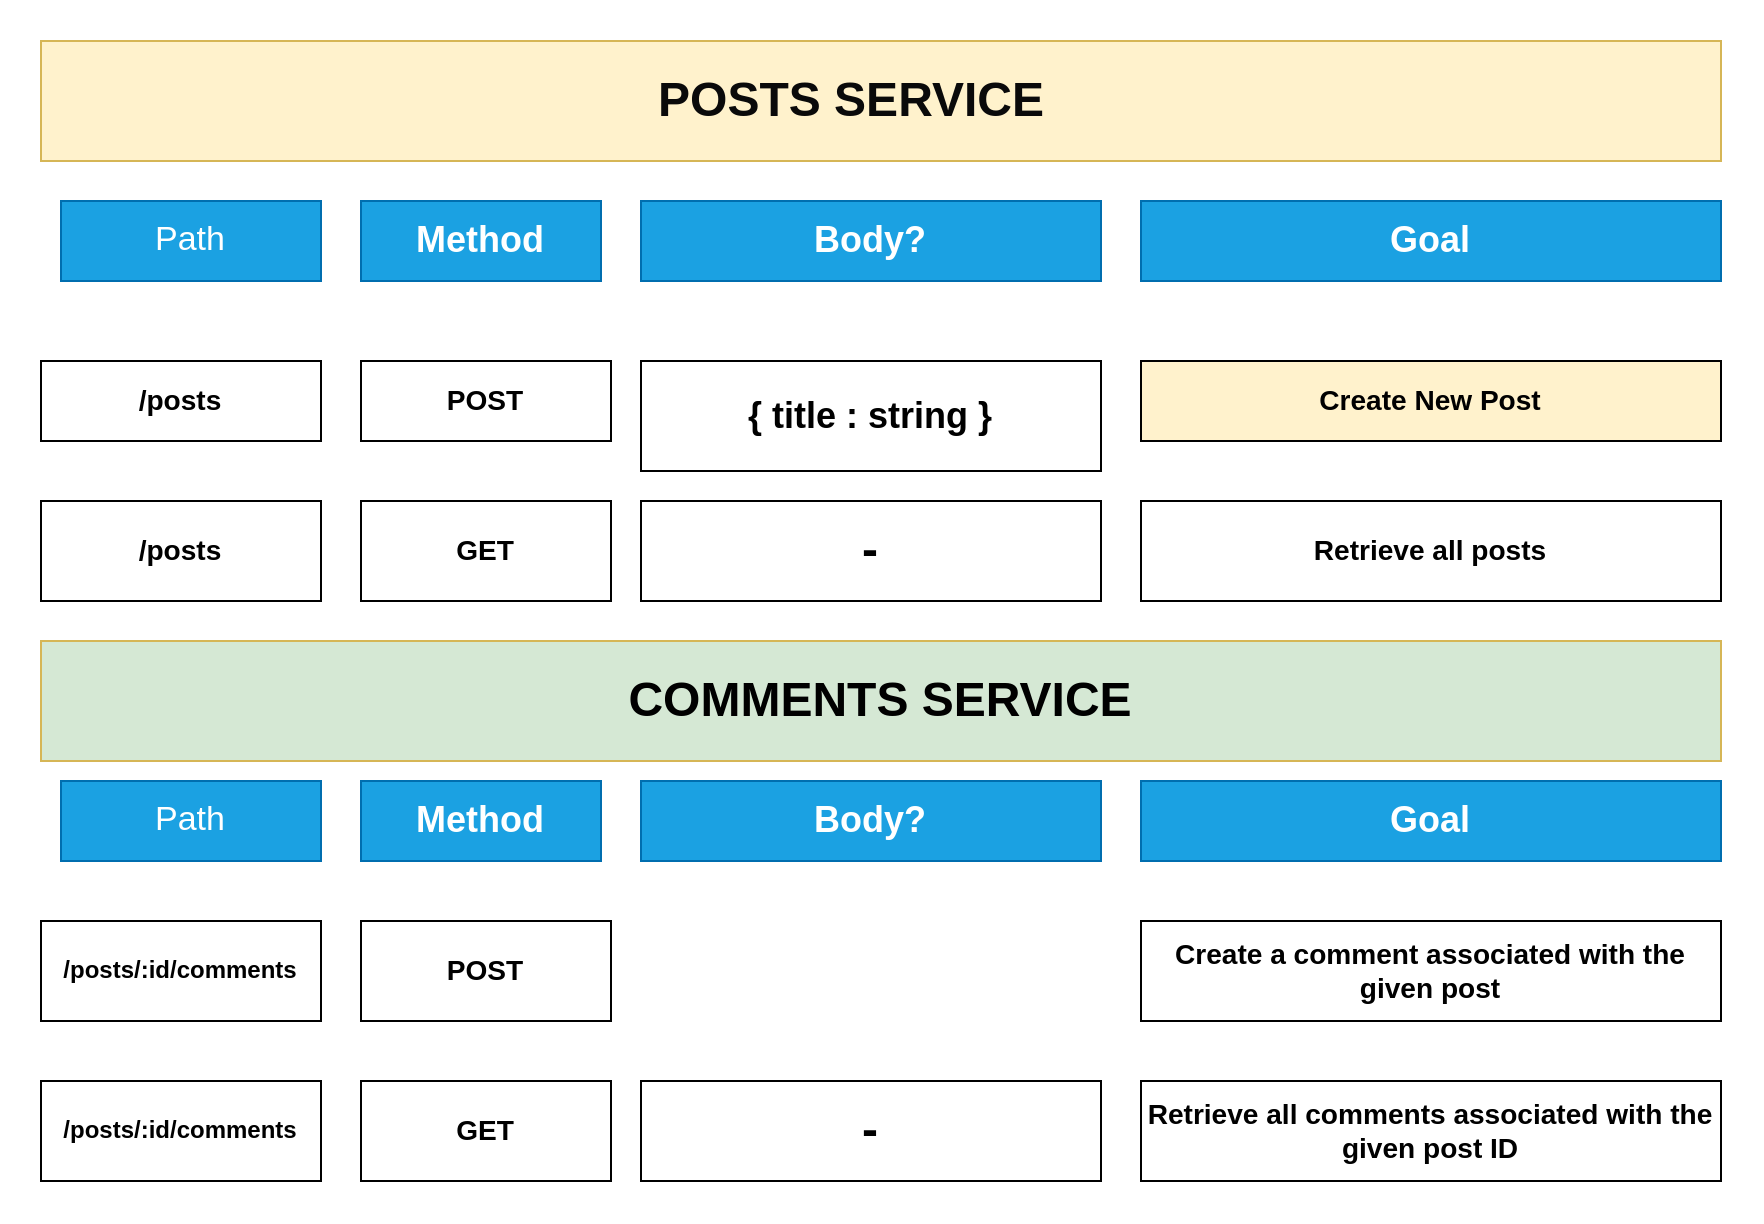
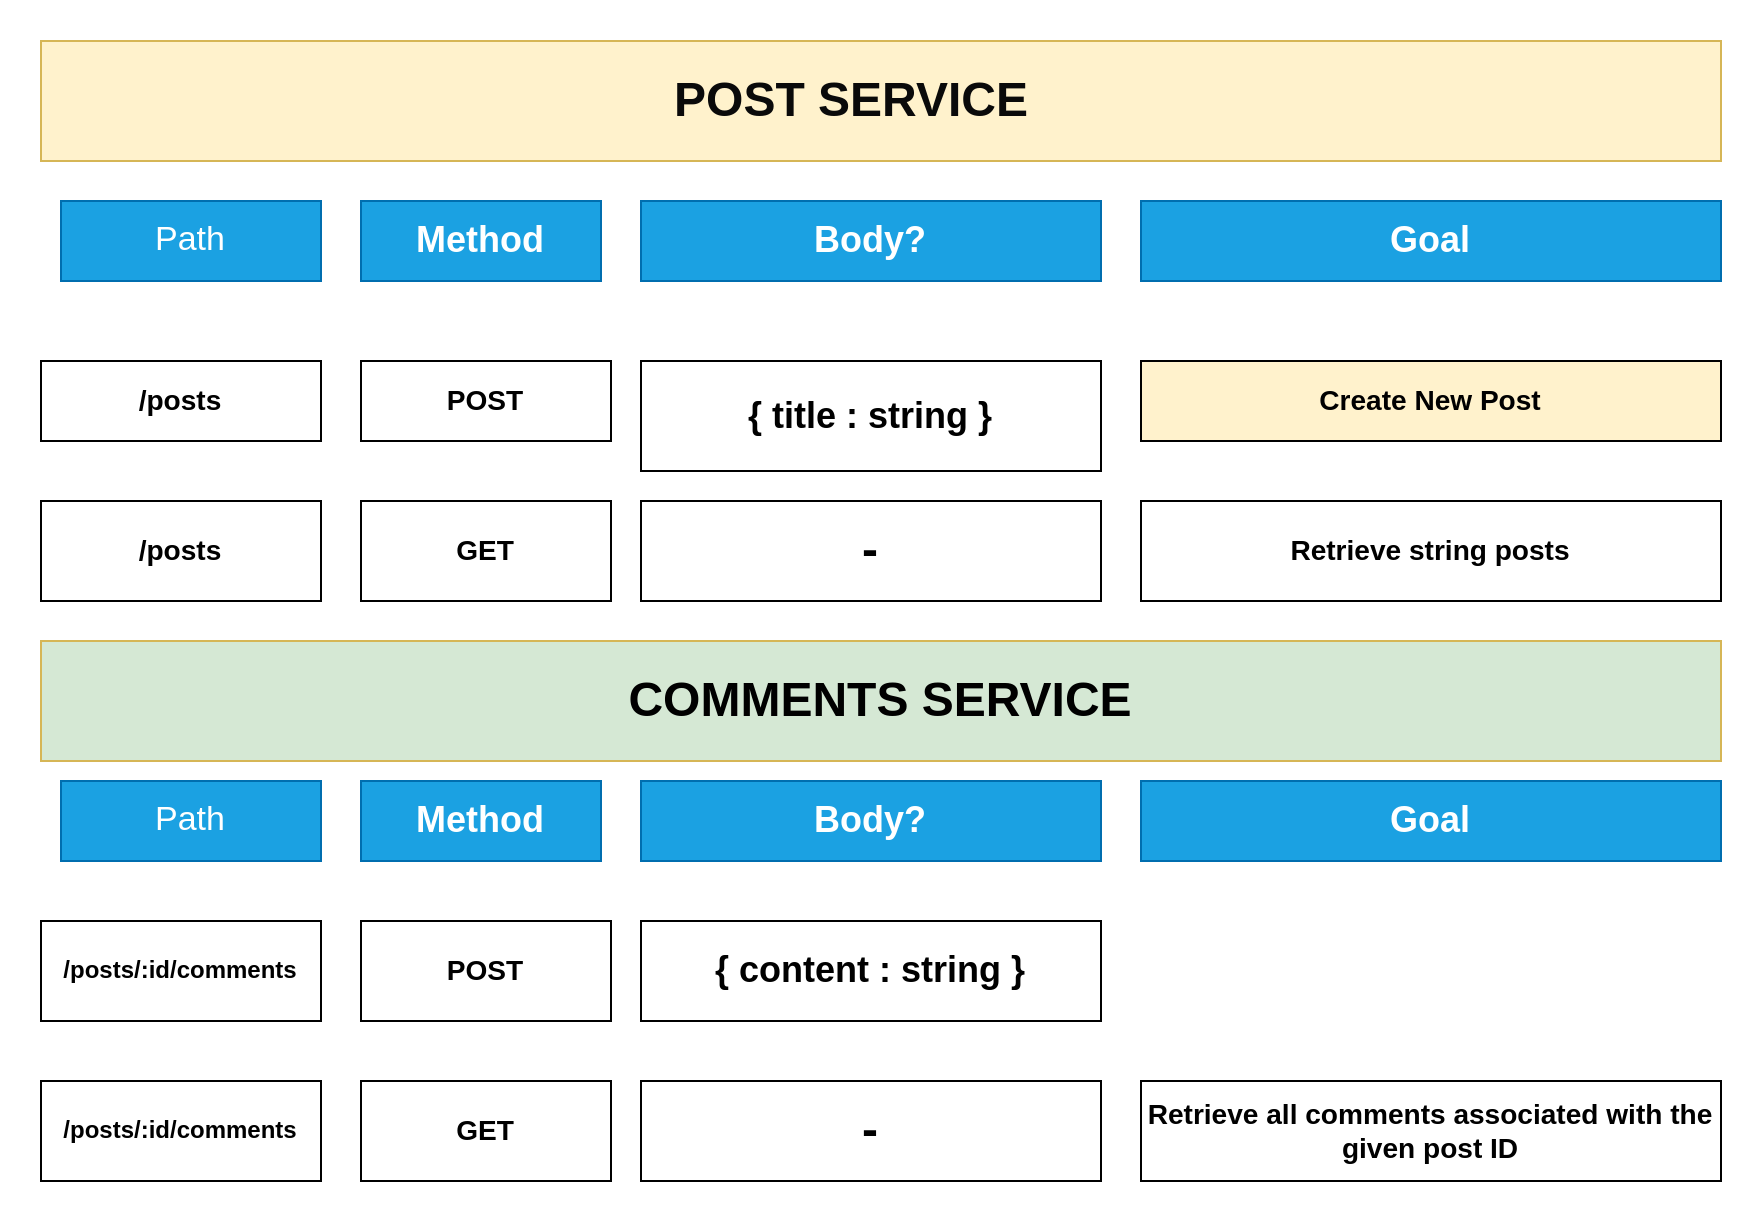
node "POSTS SERVICE": label "POSTS SERVICE" -> "POST SERVICE"
node "Retrieve all posts": label "Retrieve all posts" -> "Retrieve string posts"
node "{ content : string }": added
node "Create a comment associated with the given post": removed
